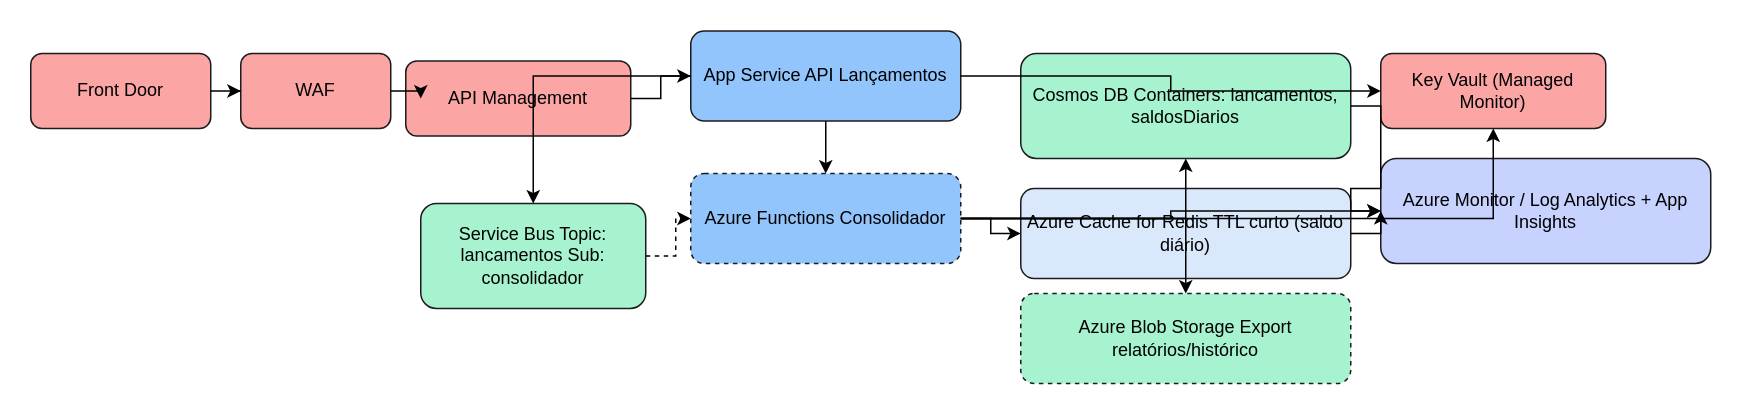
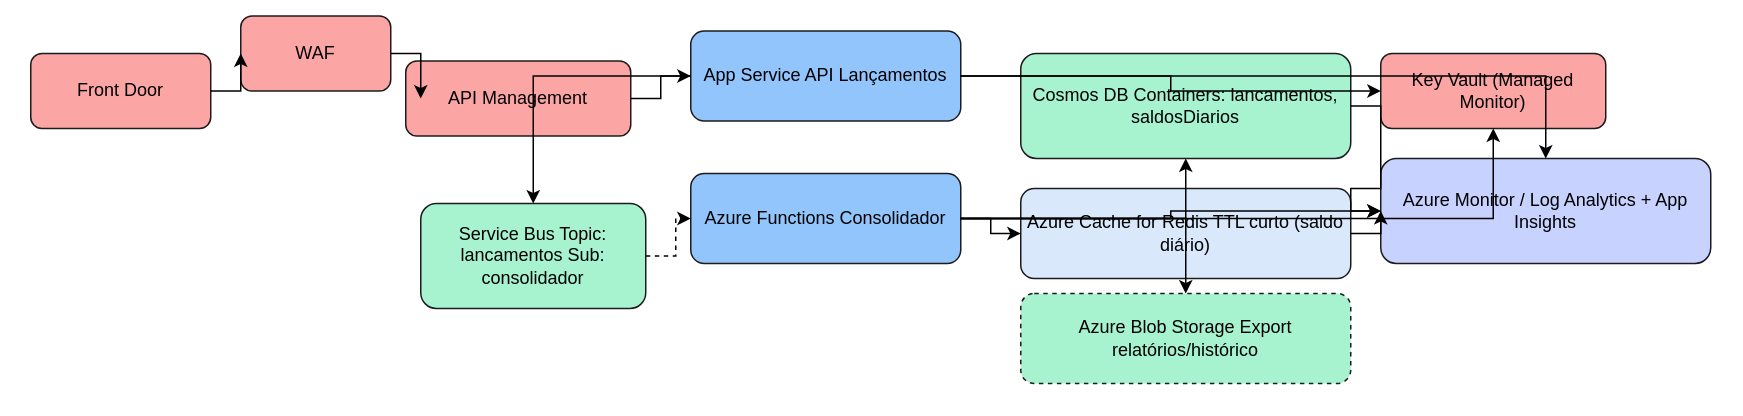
node "WAF": moved (316, 91) -> (316, 53)
edge "App Service API Lançamentos" -> "Azure Functions Consolidador": now "App Service API Lançamentos" -> "Azure Monitor / Log Analytics + App Insights"
node "Azure Functions Consolidador": style dashed -> solid
